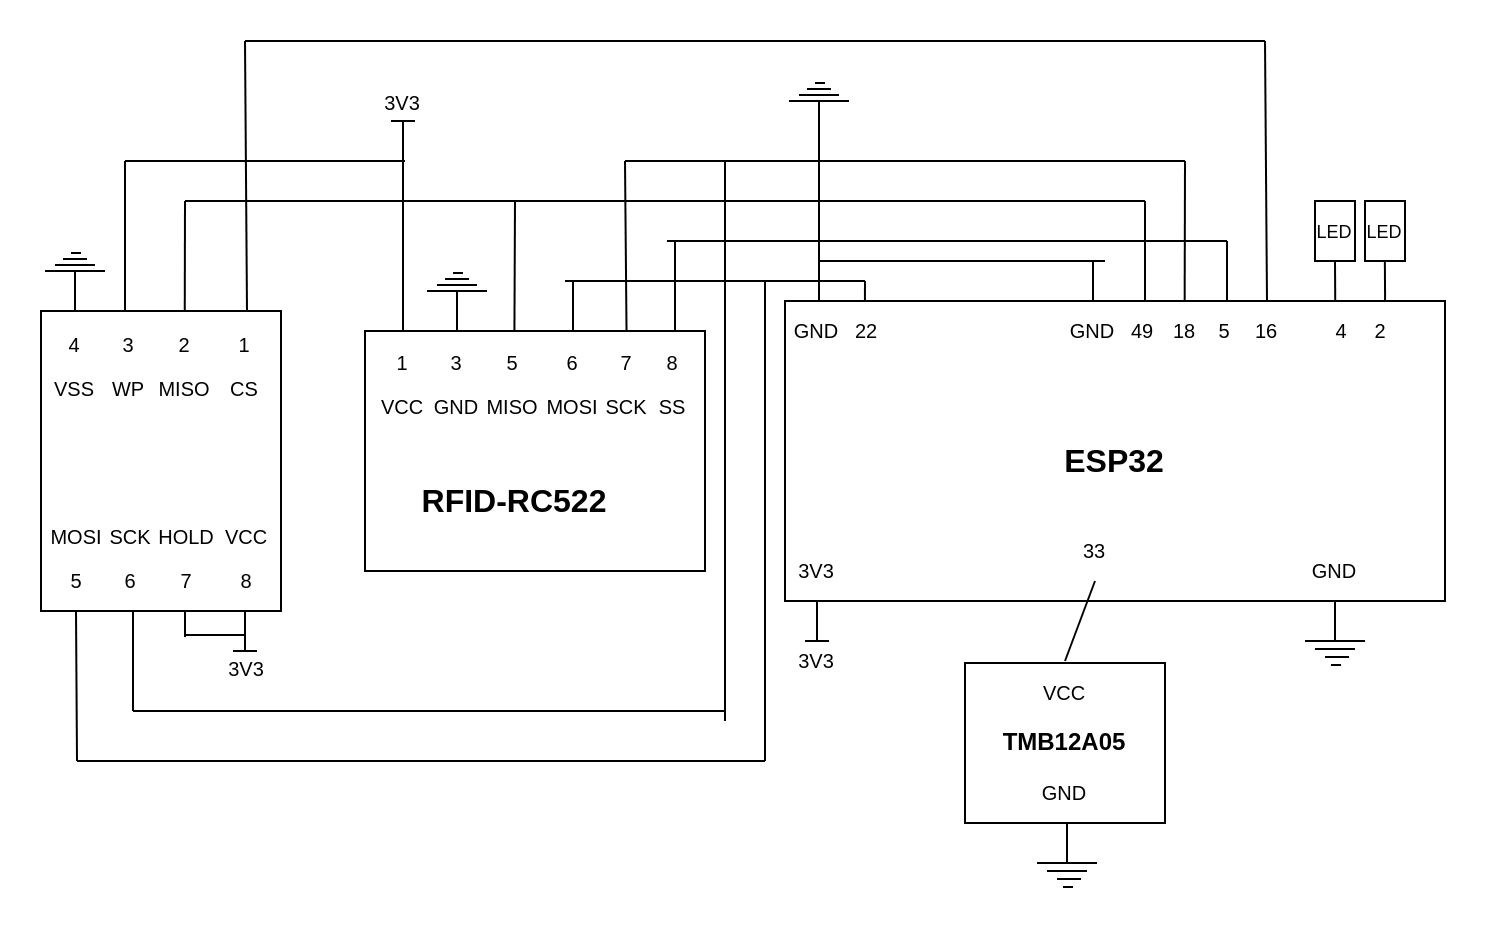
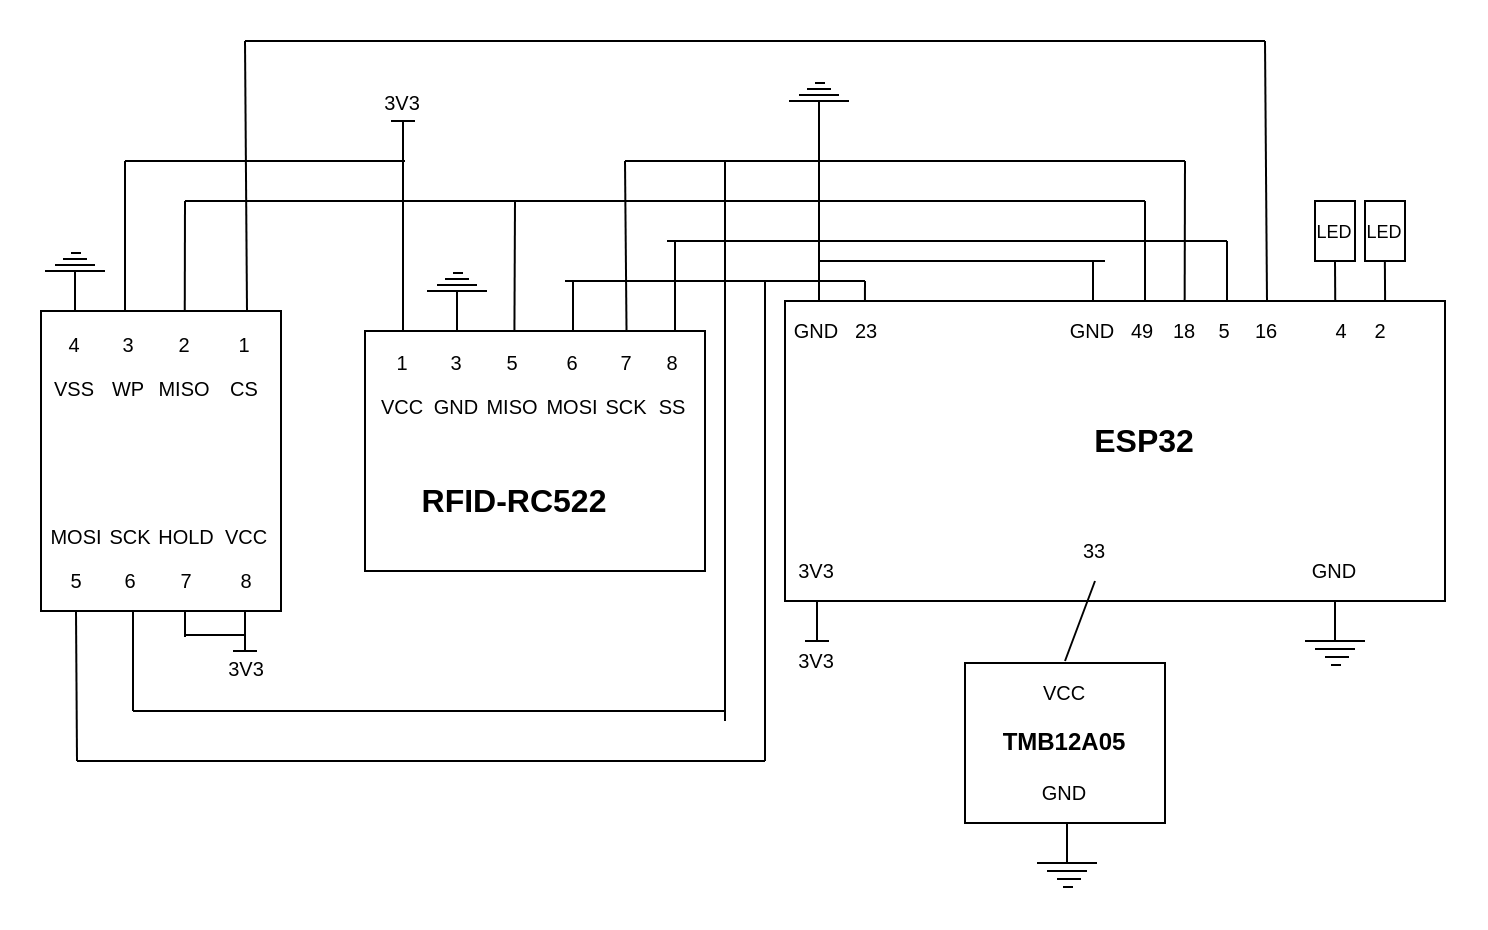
node "22": label "22" -> "23"
node "ESP32": moved (1115, 461) -> (1145, 441)
